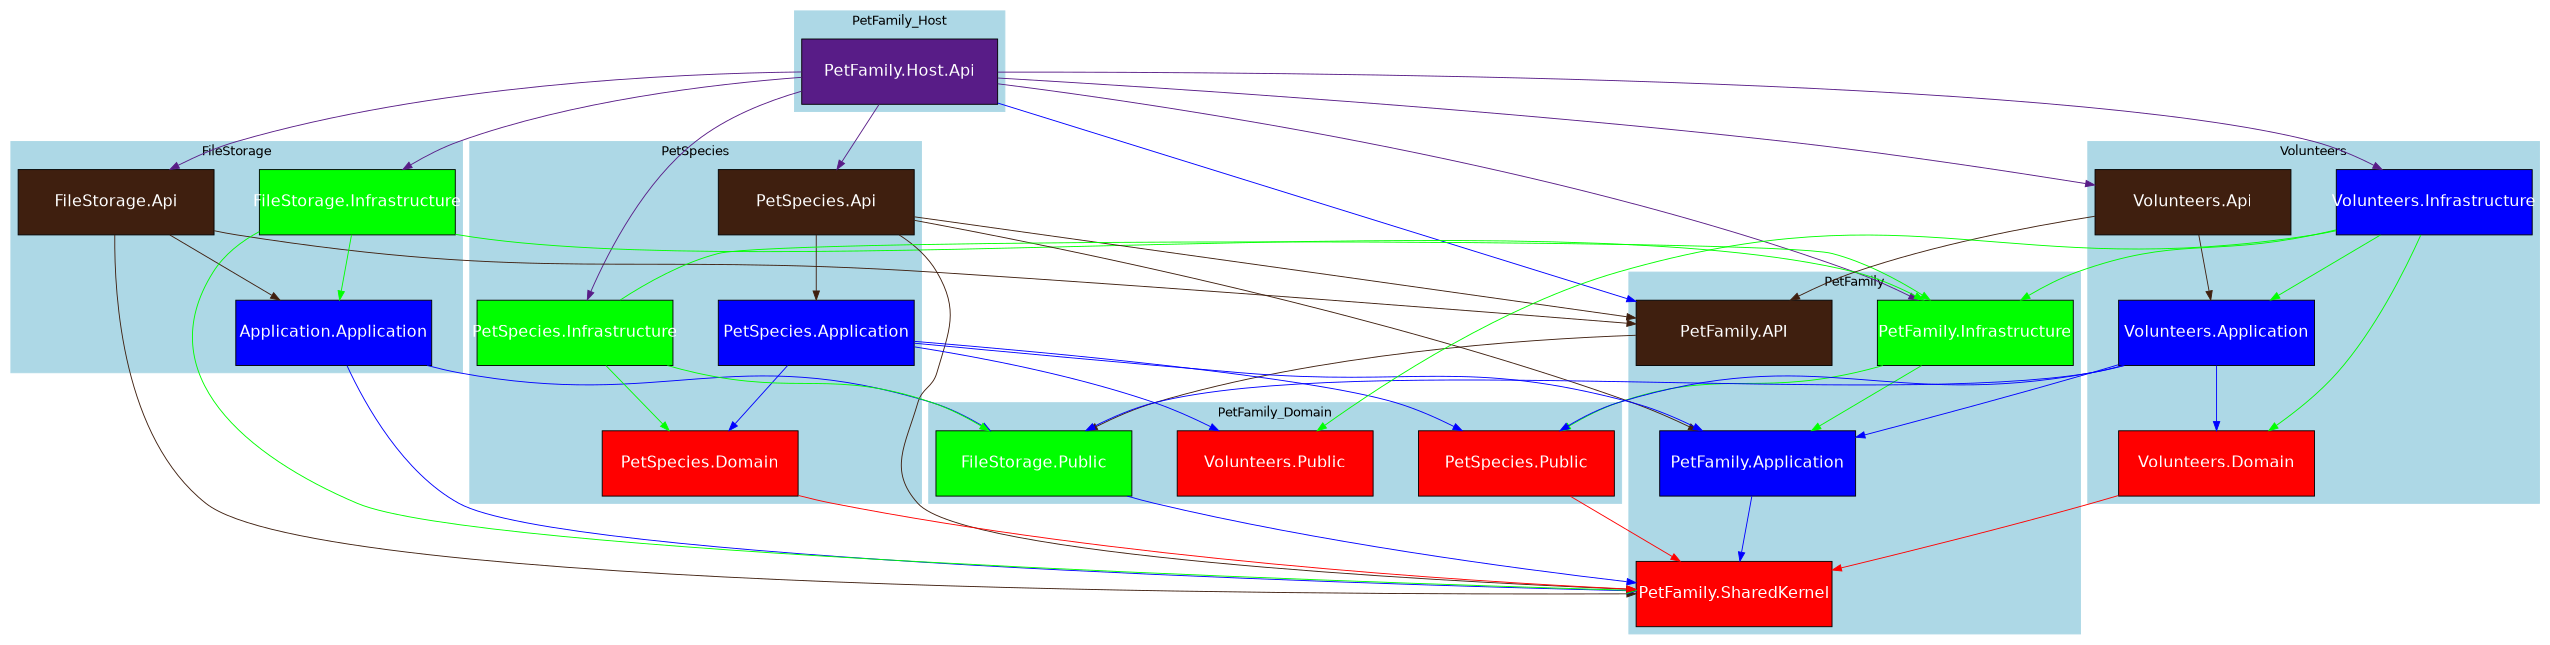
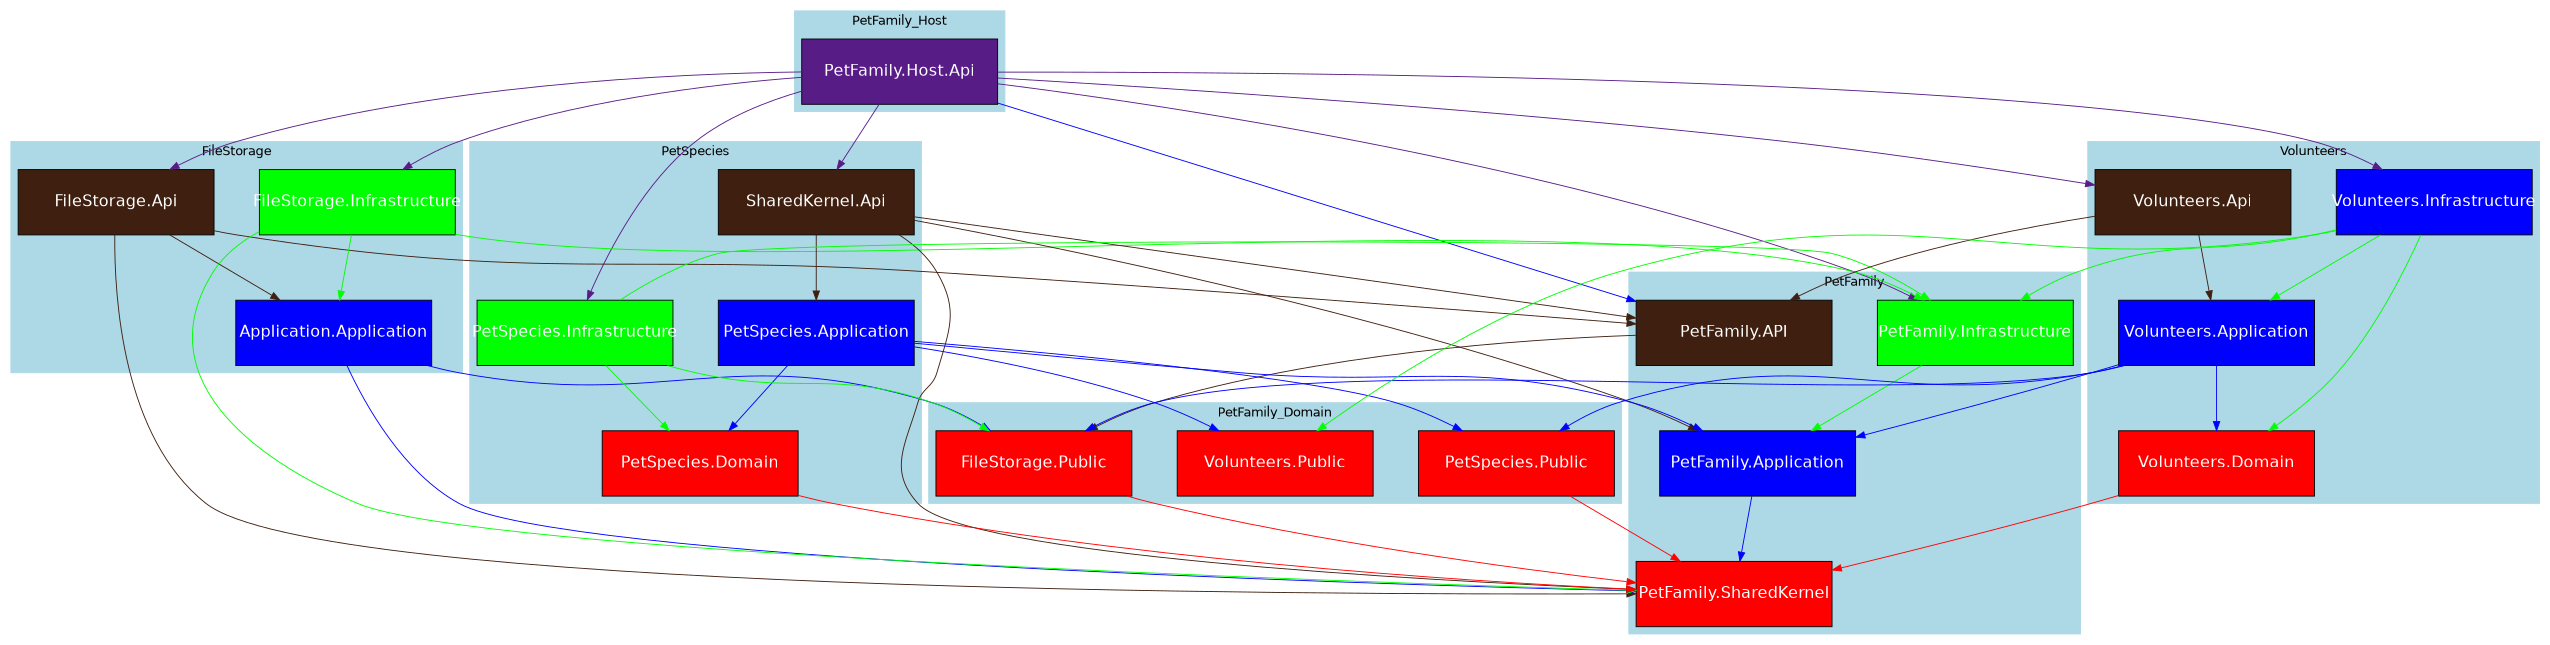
node "PetSpecies.Api": label "PetSpecies.Api" -> "SharedKernel.Api"
edge "PetFamily.Infrastructure" -> "PetSpecies.Public": removed
node "FileStorage.Public": fillcolor green -> red
edge "FileStorage.Public" -> "PetFamily.SharedKernel": color blue -> red
